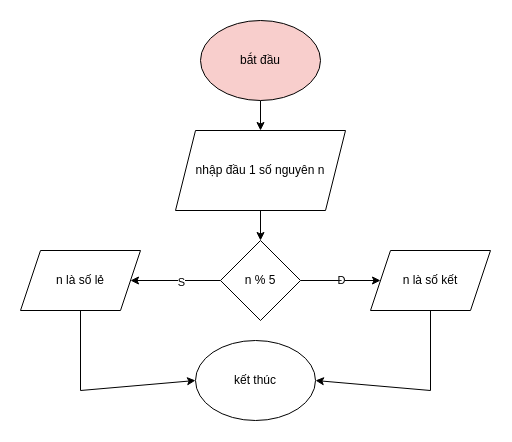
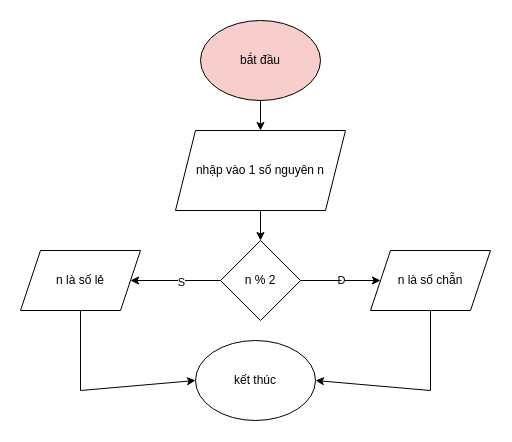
node "nhập đầu 1 số nguyên n": label "nhập đầu 1 số nguyên n" -> "nhập vào 1 số nguyên n"
node "n % 5": label "n % 5" -> "n % 2"
node "n là số kết": label "n là số kết" -> "n là số chẵn"
